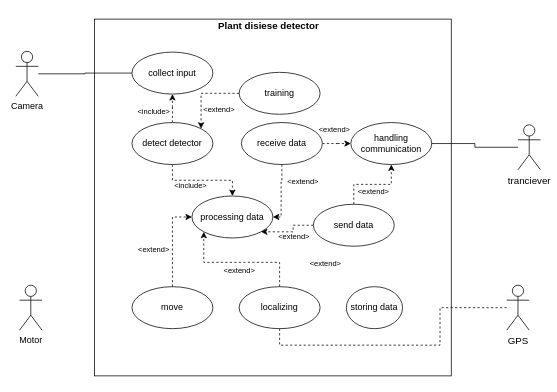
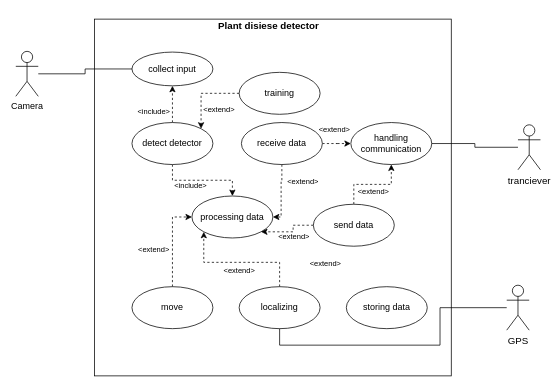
node "collect input": size 81x42 -> 81x34
node "Motor": removed
node "storing data": size 56x42 -> 81x42
edge "localizing" -- "GPS": style dashed -> solid
